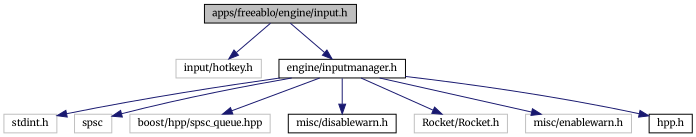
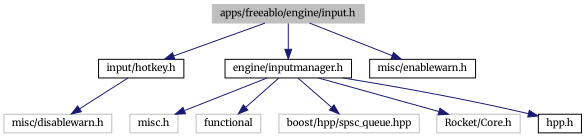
node "apps/freeablo/engine/input.h": color black -> grey75
node "input/hotkey.h": color grey75 -> black
edge "engine/inputmanager.h" -> "misc/disablewarn.h": now "input/hotkey.h" -> "misc/disablewarn.h"
edge "engine/inputmanager.h" -> "misc/enablewarn.h": now "apps/freeablo/engine/input.h" -> "misc/enablewarn.h"
node "stdint.h": label "stdint.h" -> "misc.h"
node "spsc": label "spsc" -> "functional"
node "misc/disablewarn.h": color black -> grey75
node "Rocket/Rocket.h": label "Rocket/Rocket.h" -> "Rocket/Core.h"
node "misc/enablewarn.h": color grey75 -> black
